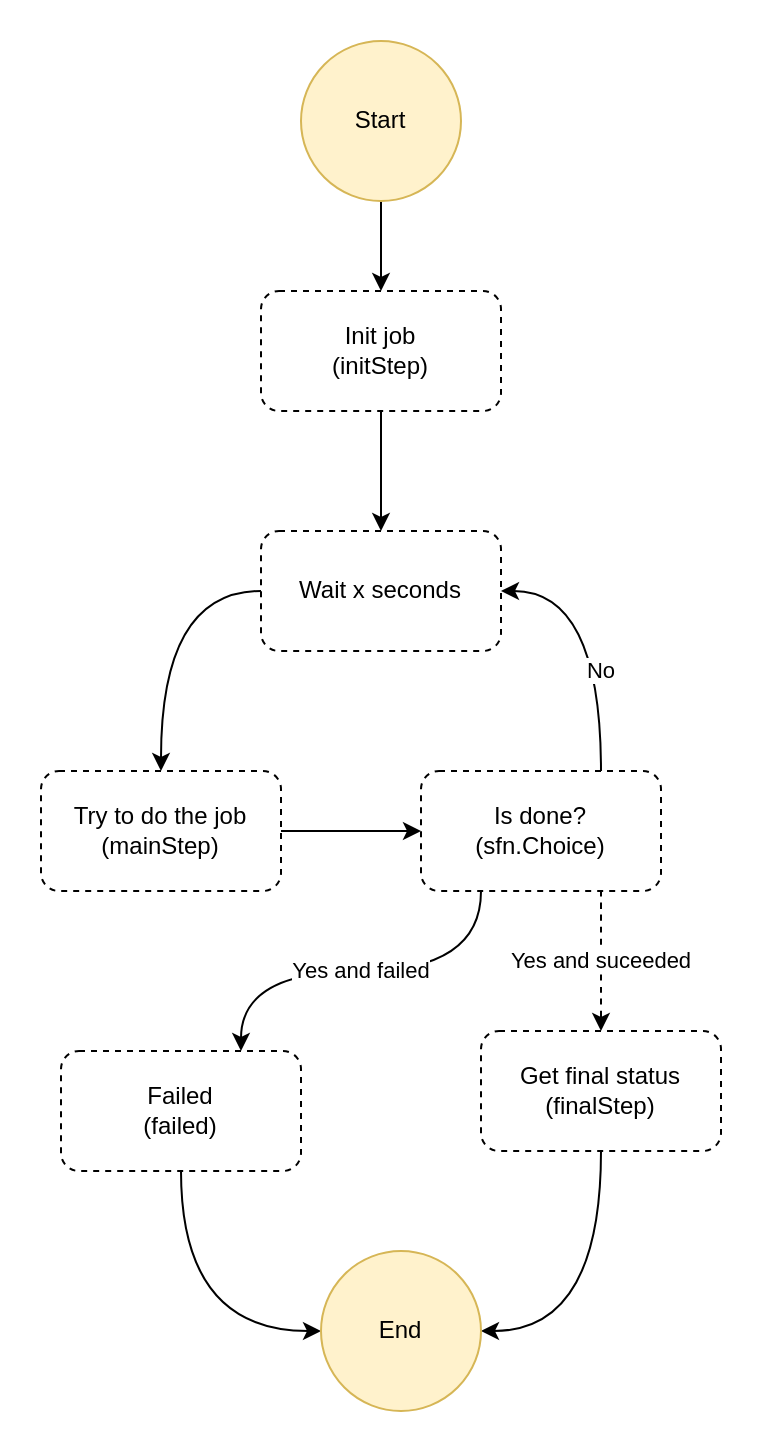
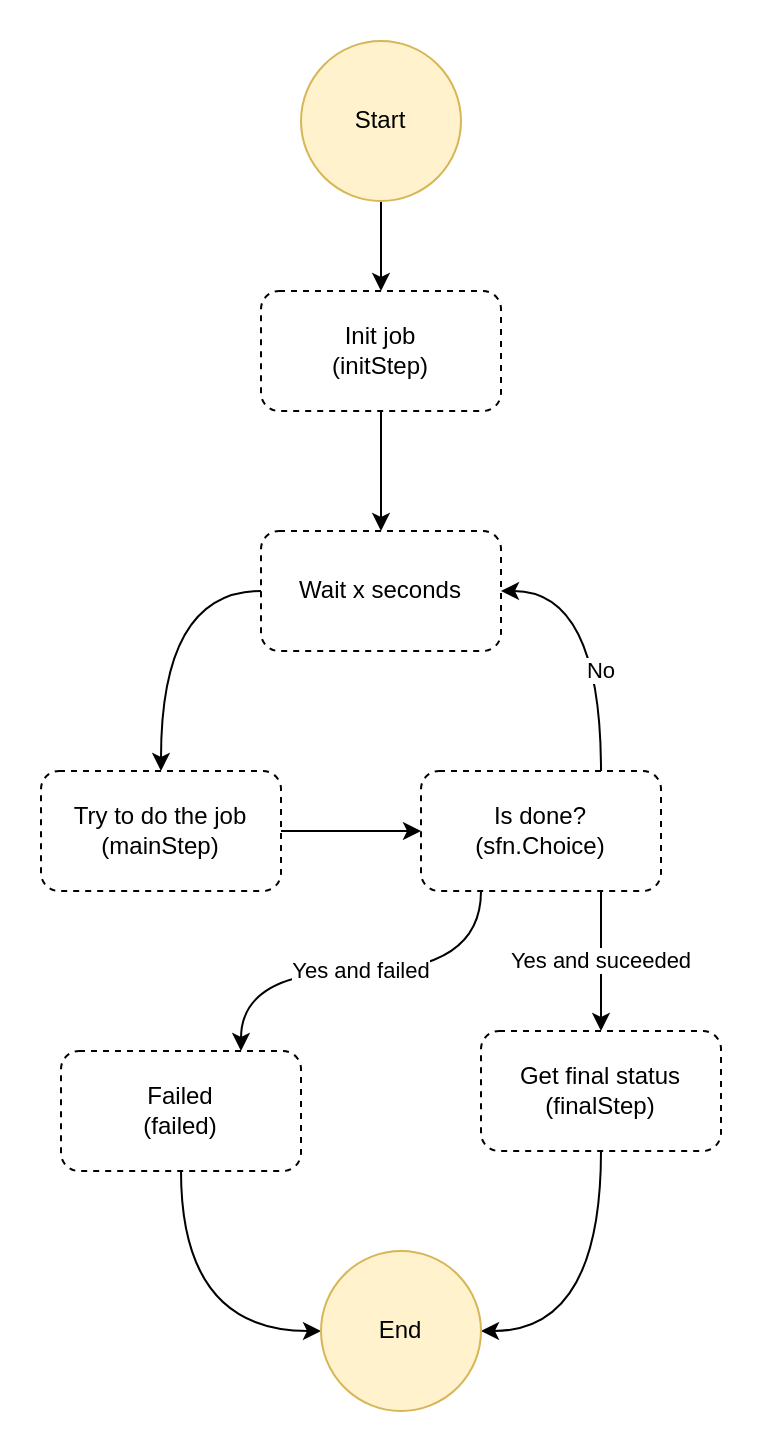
edge "Is done? (sfn.Choice)" -> "Get final status (finalStep)": style dashed -> solid
